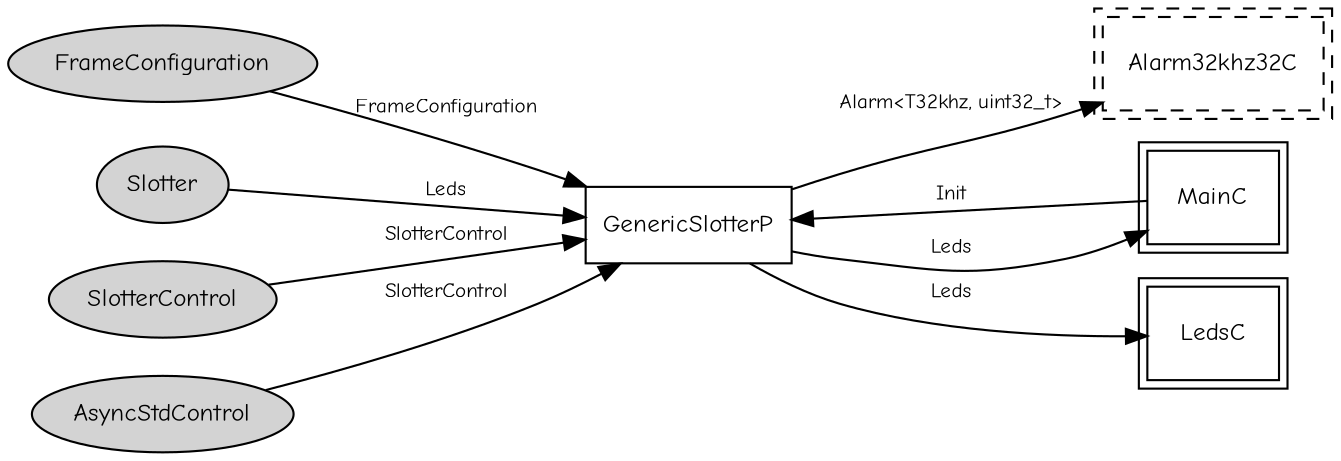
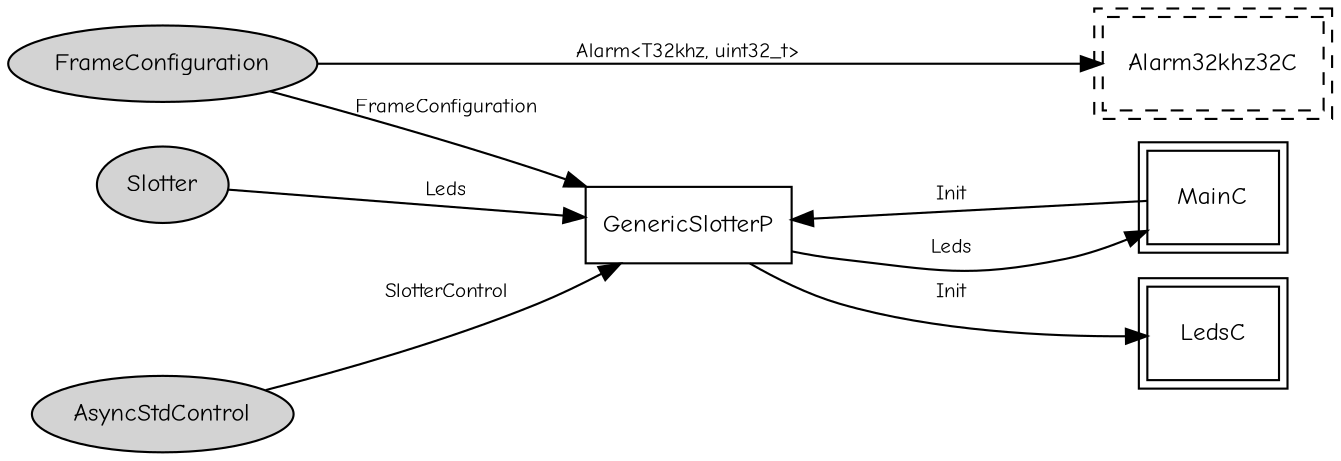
edge "GenericSlotterP" -> "Alarm32khz32C": now "FrameConfiguration" -> "Alarm32khz32C"
edge "GenericSlotterP" -> "LedsC": label "Leds" -> "Init"
node "SlotterControl": removed
